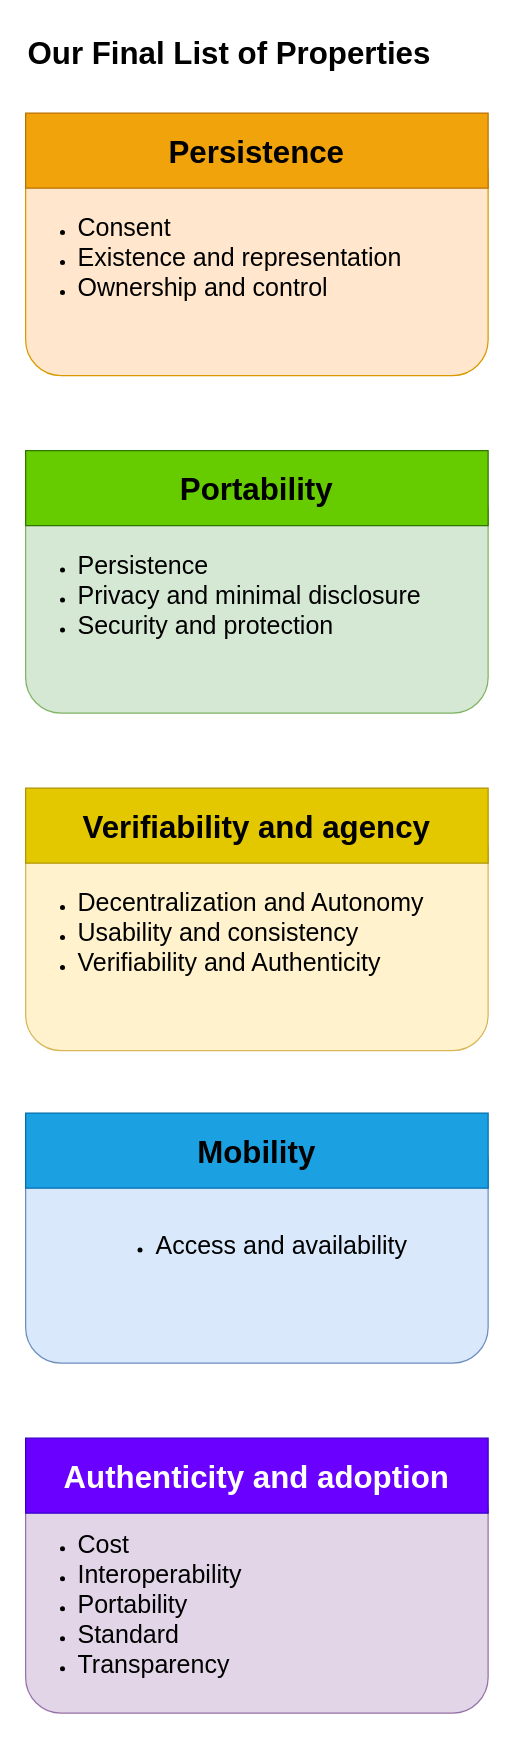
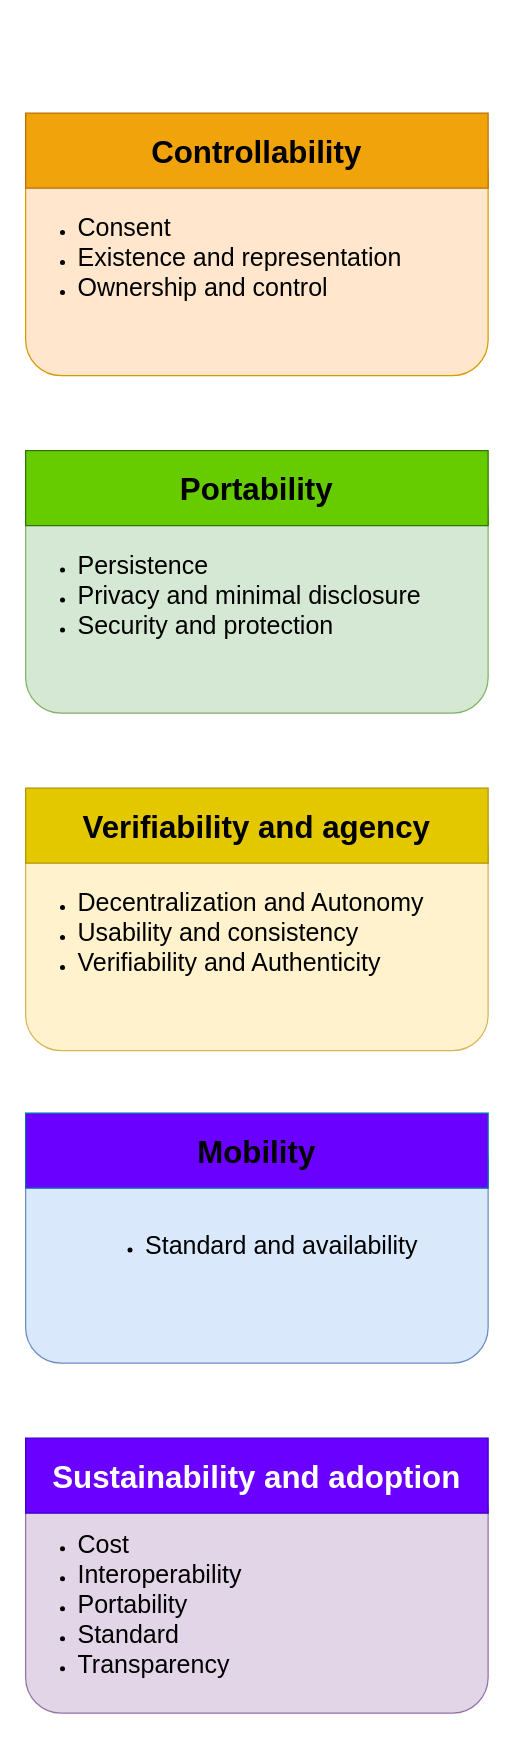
node "Our Final List of Properties": removed
node "Persistence": label "Persistence" -> "Controllability"
node "Mobility": fillcolor #1ba1e2 -> #6a00ff
node "Access and availability": label "Access and availability" -> "Standard and availability"
node "Authenticity and adoption": label "Authenticity and adoption" -> "Sustainability and adoption"
